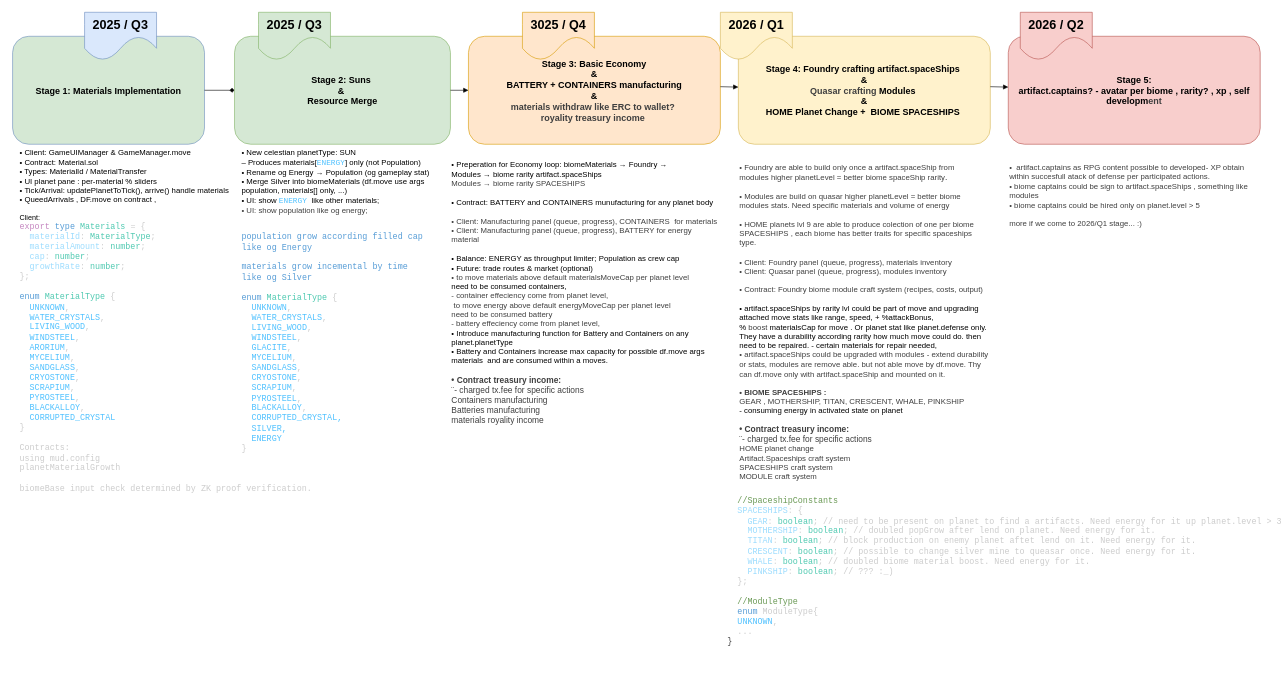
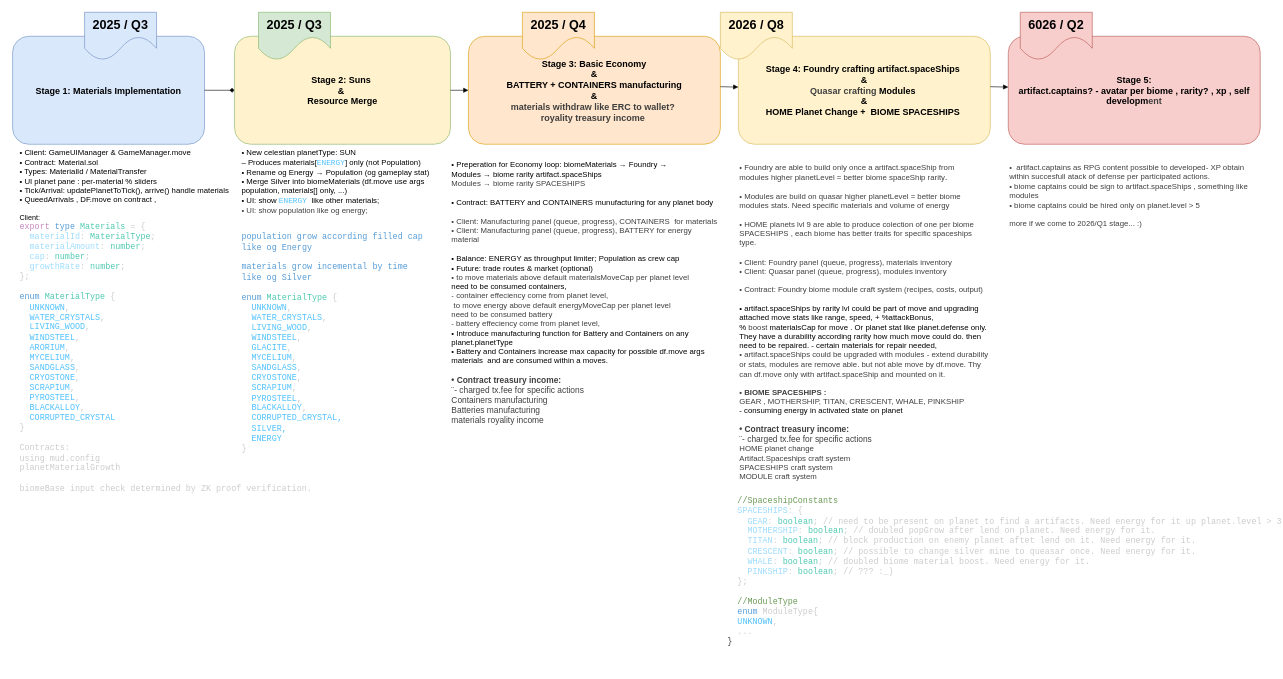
node "3025 / Q4": label "3025 / Q4" -> "2025 / Q4"
node "2026 / Q1": label "2026 / Q1" -> "2026 / Q8"
node "2026 / Q2": label "2026 / Q2" -> "6026 / Q2"
node "Stage 1: Materials Implementation": fillcolor #d5e8d4 -> #dae8fc
node "Stage 2: Suns & Resource Merge": fillcolor #d5e8d4 -> #fff2cc
